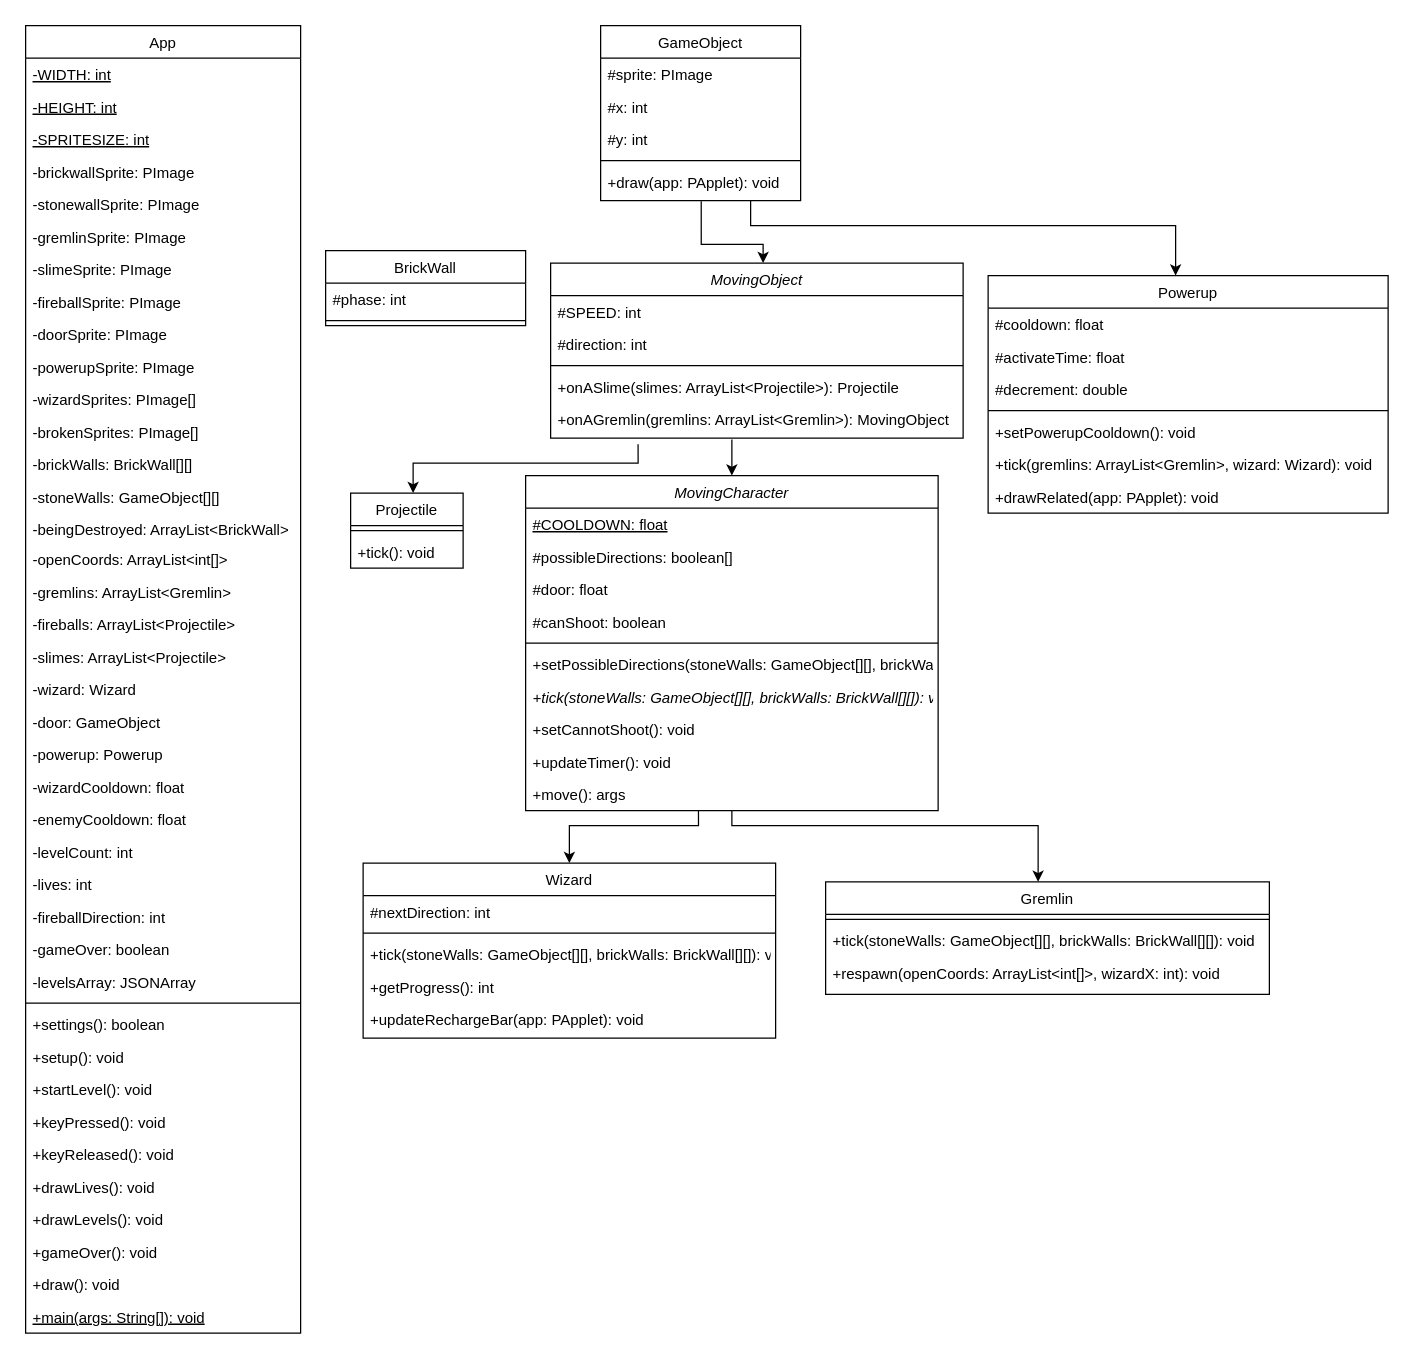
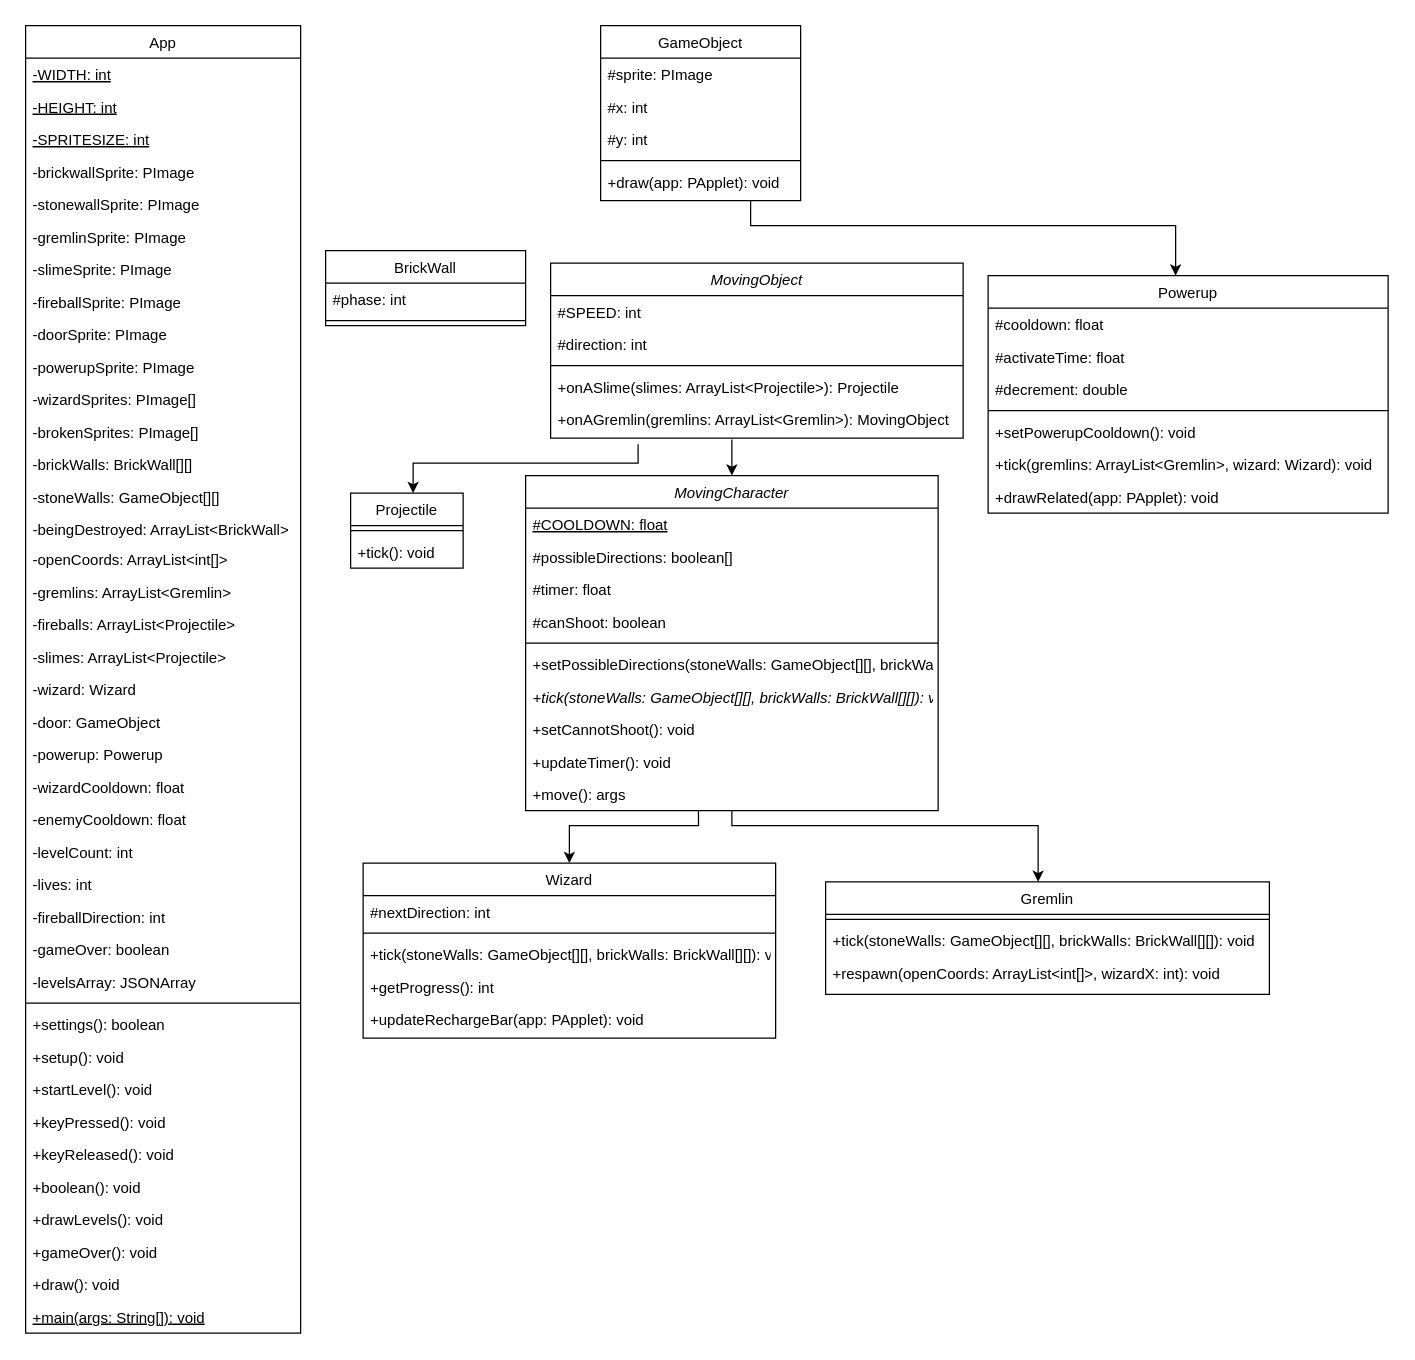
edge "+draw(app: PApplet): void" -> "MovingObject": removed
node "#door: float": label "#door: float" -> "#timer: float"
node "+drawLives(): void": label "+drawLives(): void" -> "+boolean(): void"
